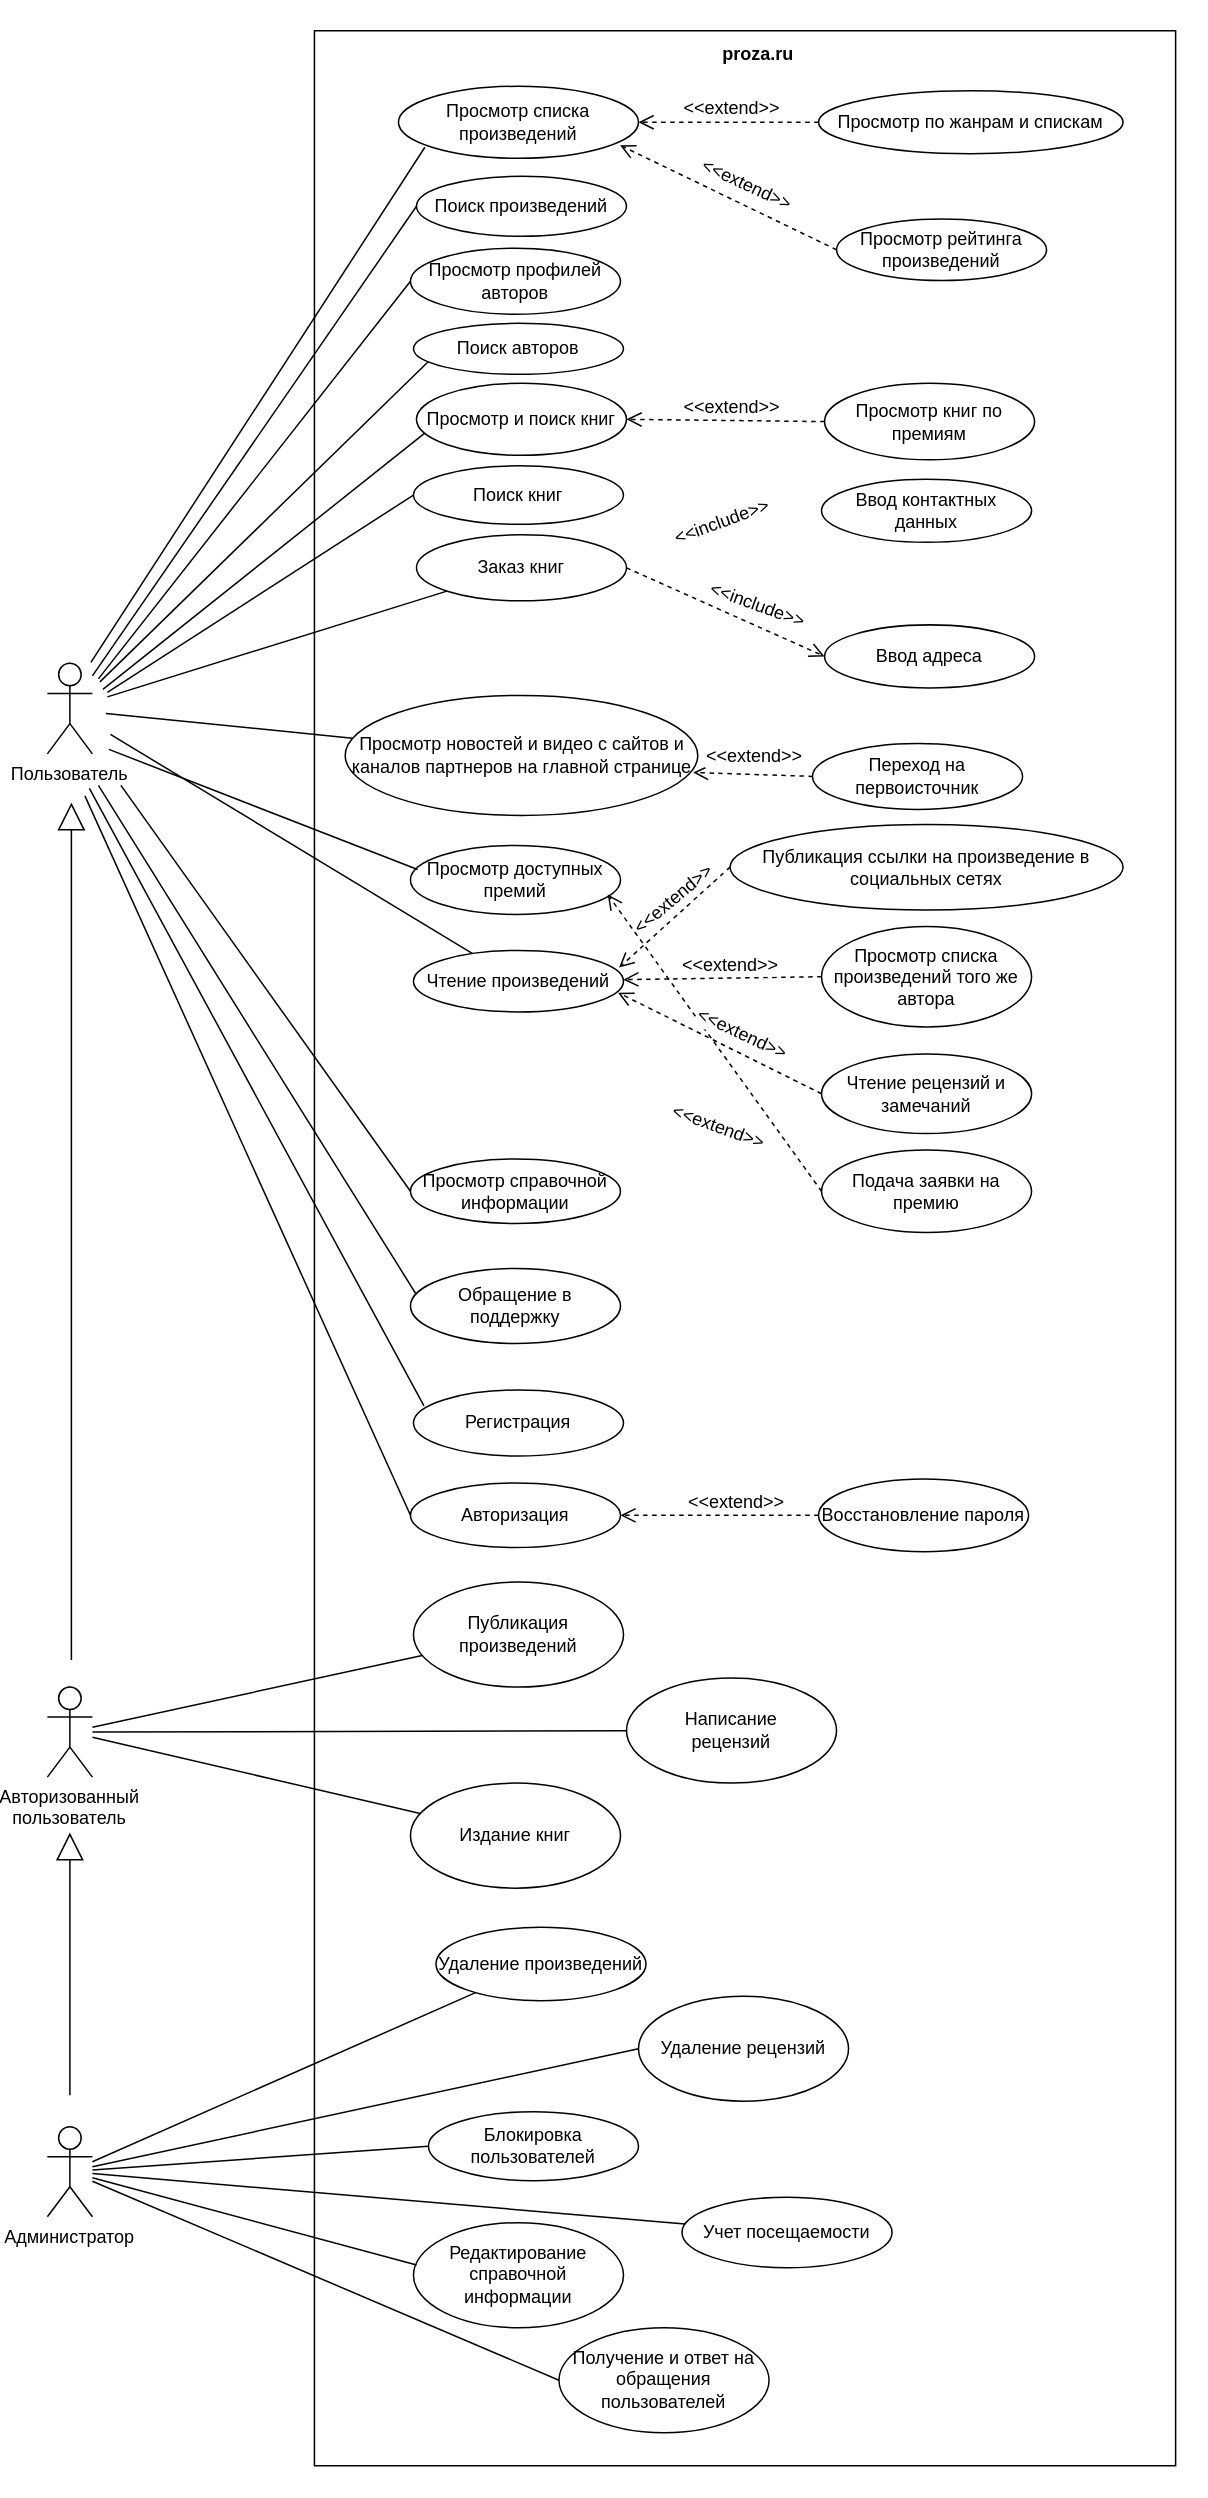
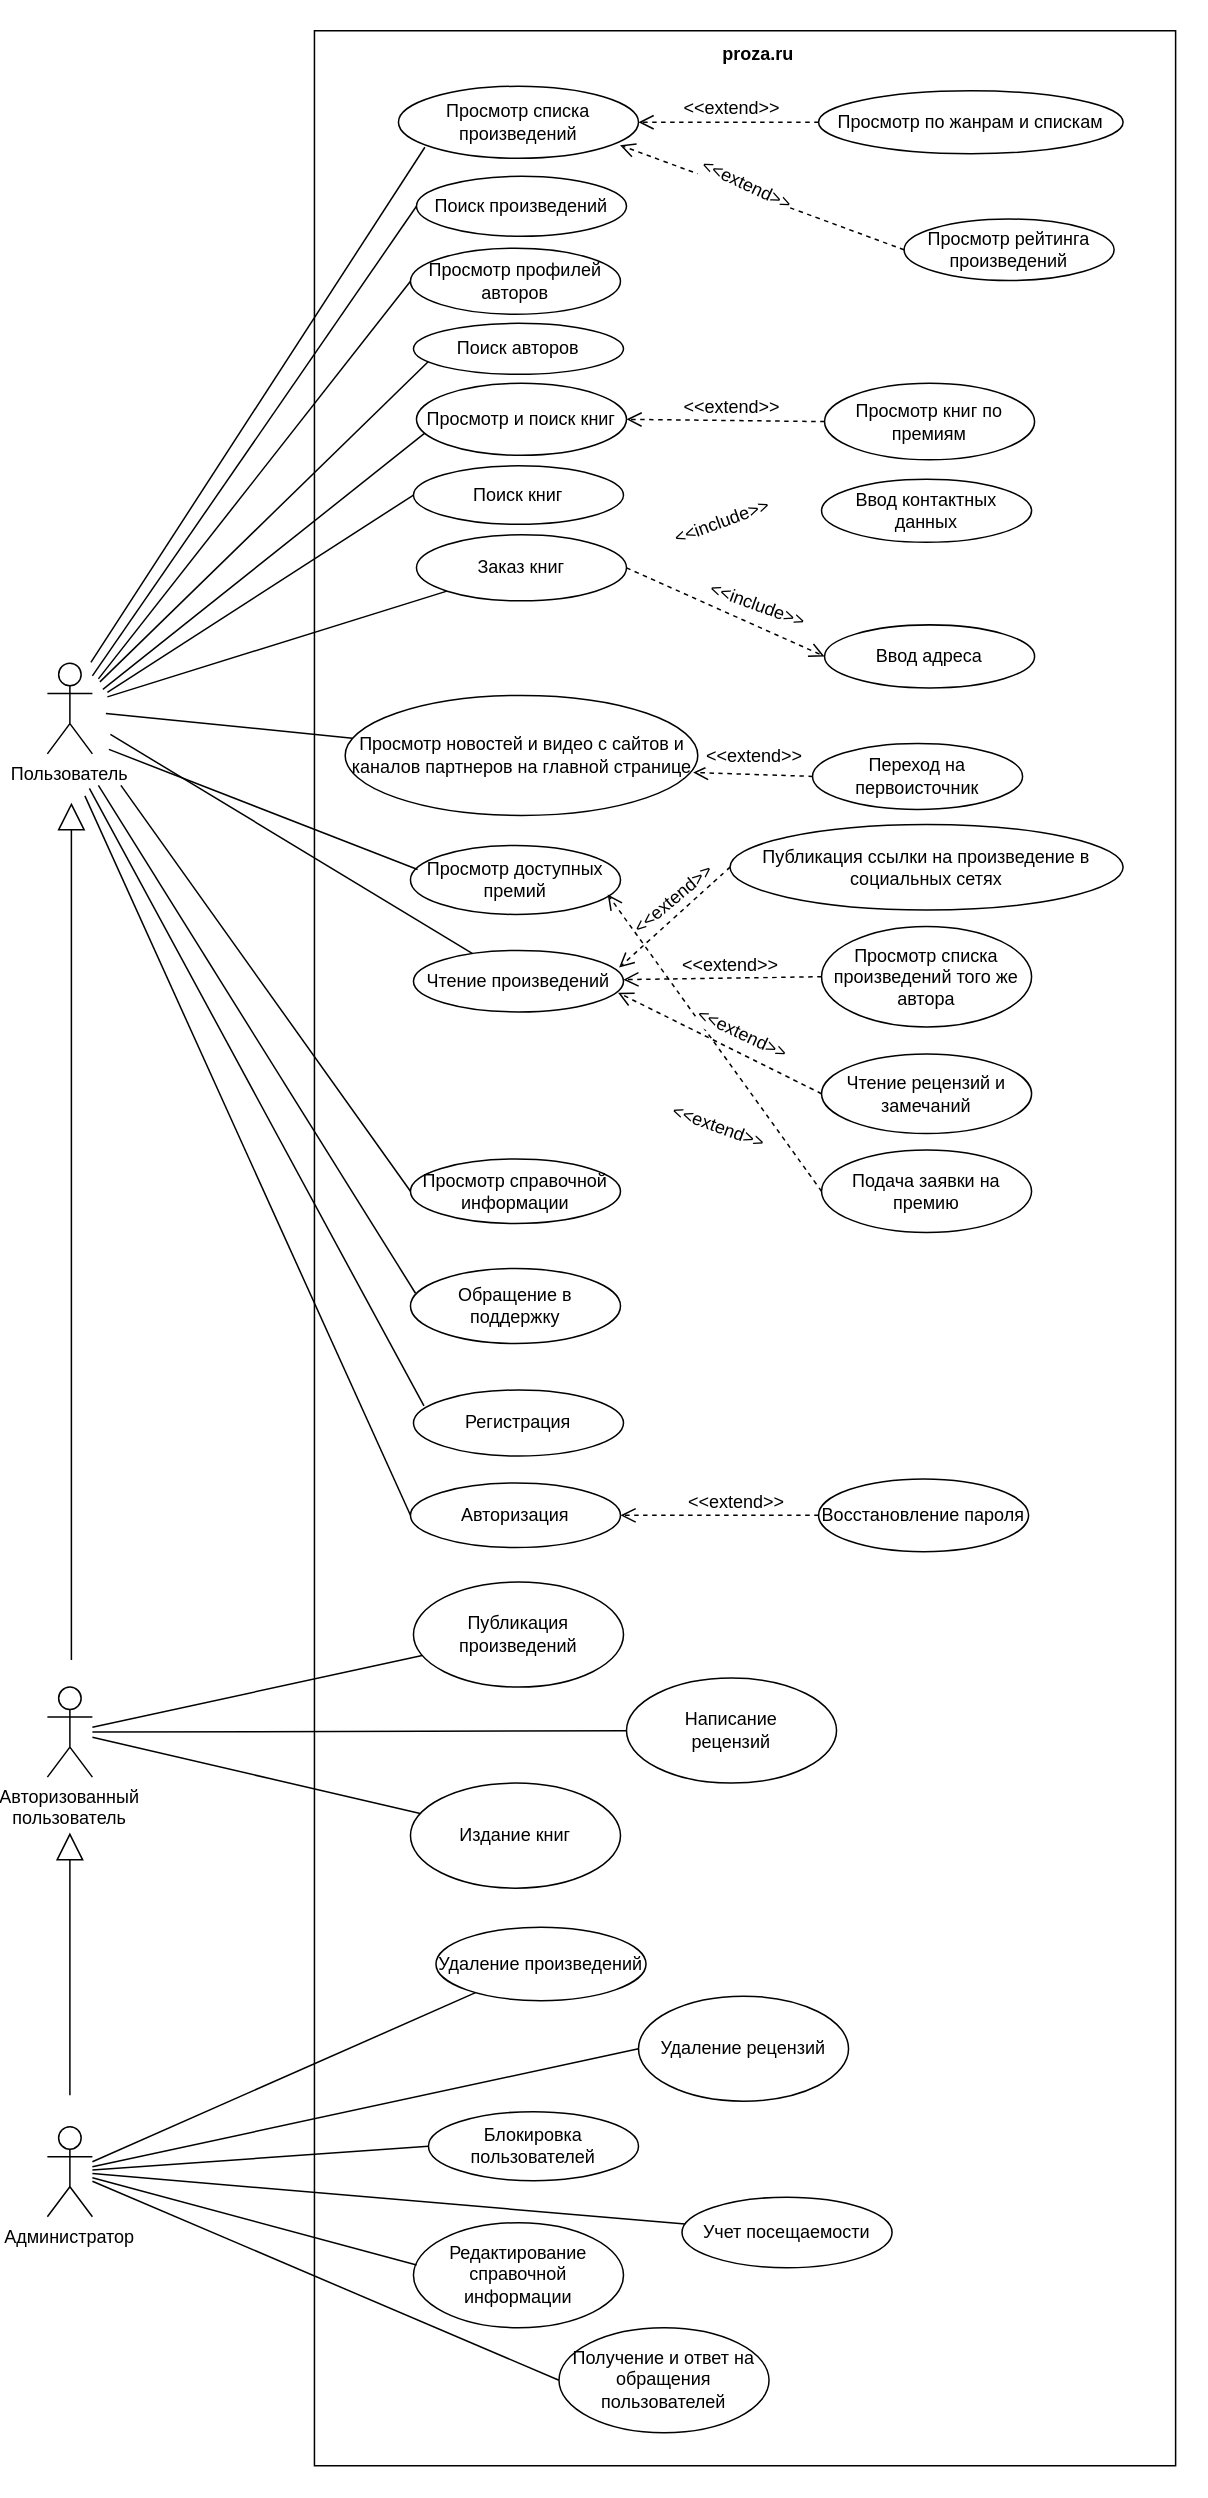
node "Просмотр рейтинга произведений": moved (941, 250) -> (1009, 250)
